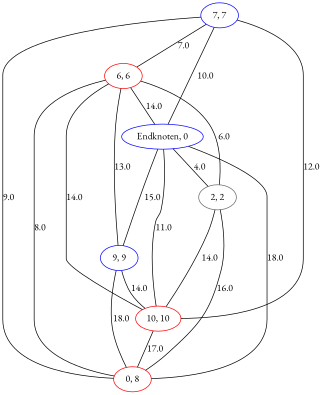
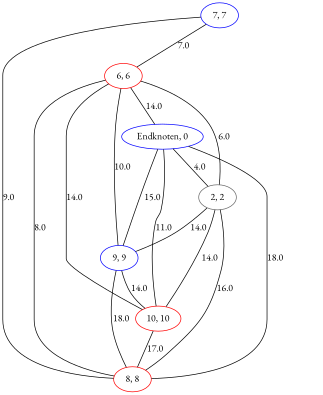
edge "7, 7" -- "Endknoten, 0": removed, label "10.0"
edge "6, 6" -- "9, 9": label "13.0" -> "10.0"
edge "7, 7" -- "10, 10": removed, label "12.0"
edge "2, 2" -- "9, 9": added, label "14.0"
node "0, 8": label "0, 8" -> "8, 8"
